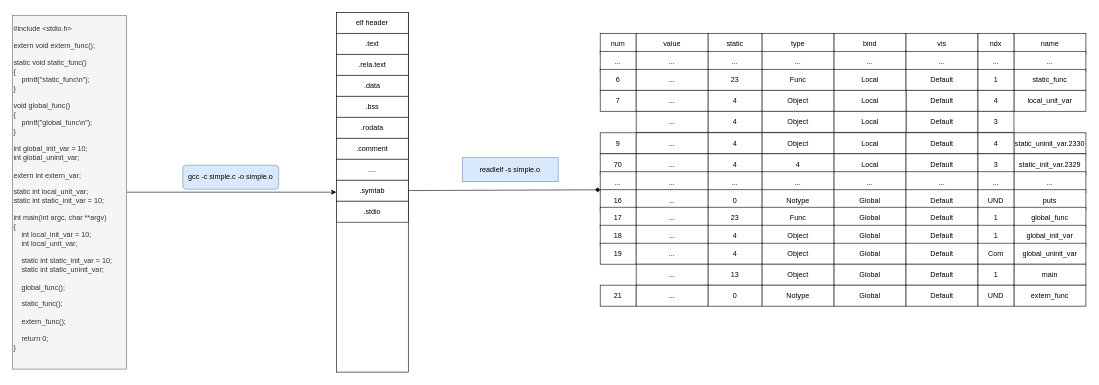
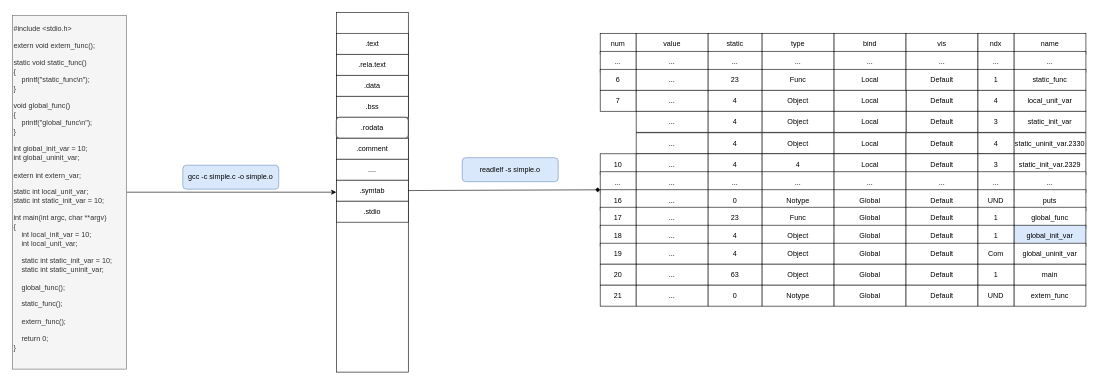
node "elf header": removed
node "static_init_var": added
node ".rodata": shape rectangle -> rounded rectangle
node "9": removed
node "70": label "70" -> "10"
node "readlelf -s simple.o": shape rectangle -> rounded rectangle
node "global_init_var": fillcolor #ffffff -> #dae8fc
node "20": added
node "13": label "13" -> "63"
